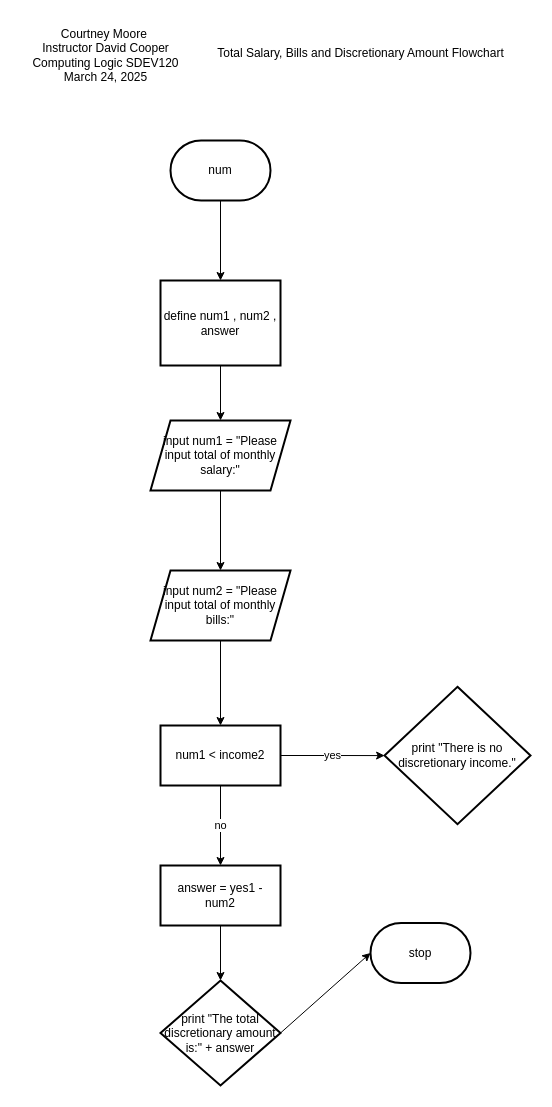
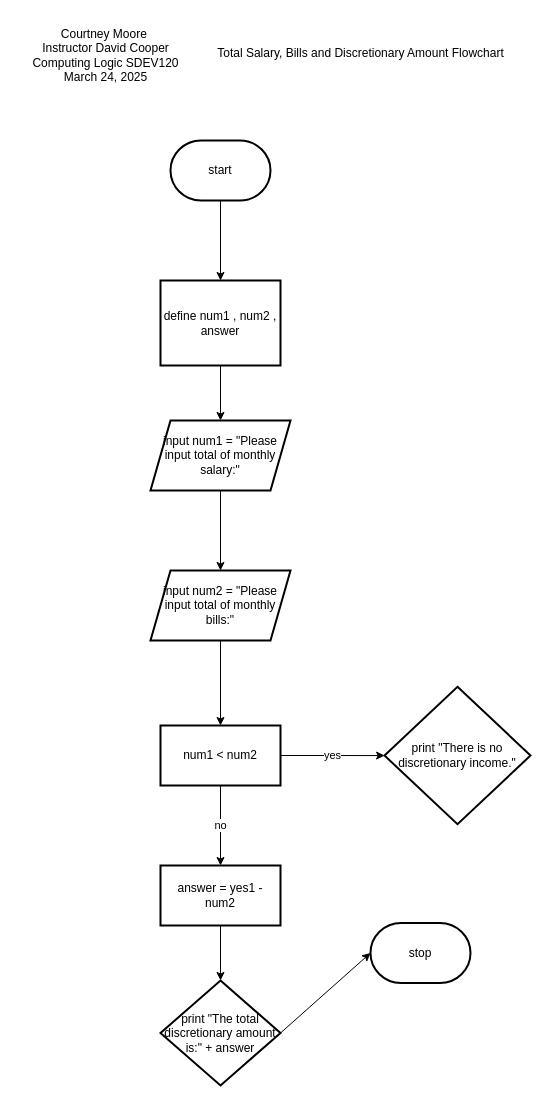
node "num": label "num" -> "start"
node "num1 < income2": label "num1 < income2" -> "num1 < num2"
